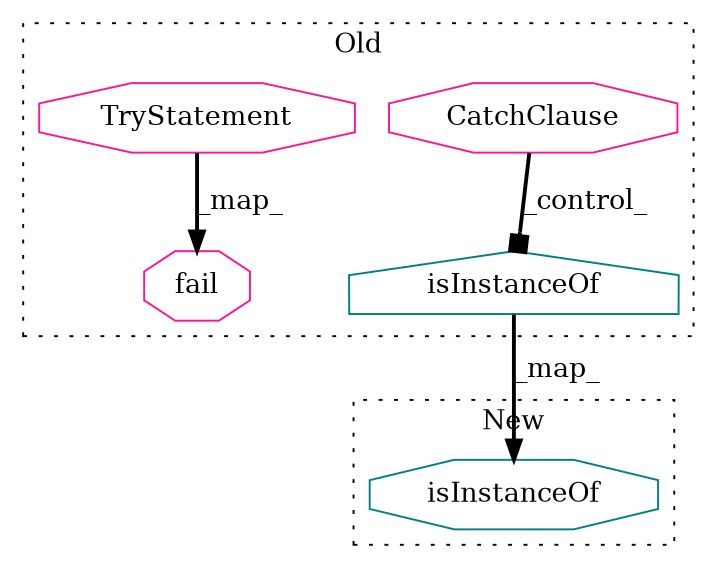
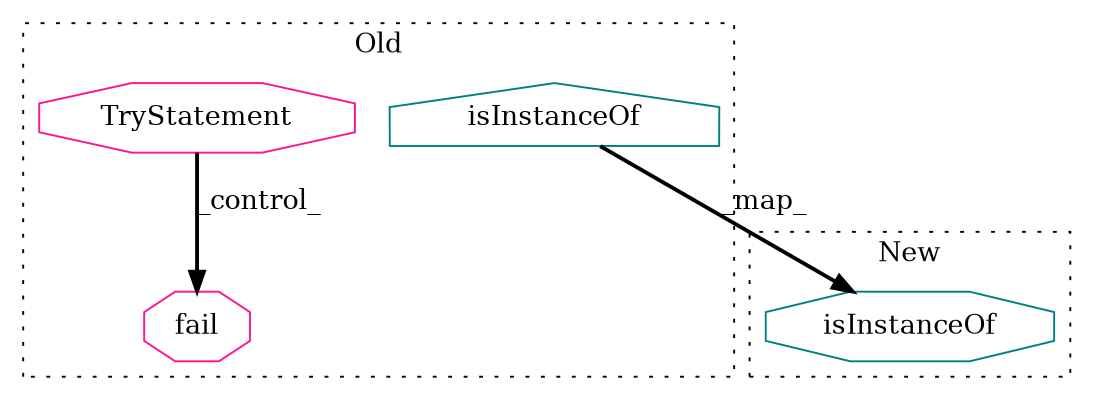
node "CatchClause": removed
edge "TryStatement" -> "fail": label "_map_" -> "_control_"
